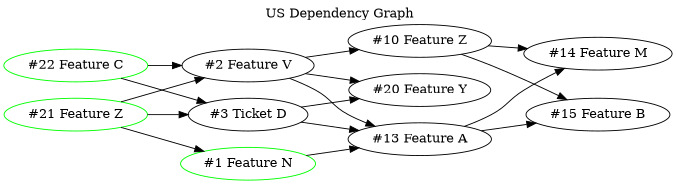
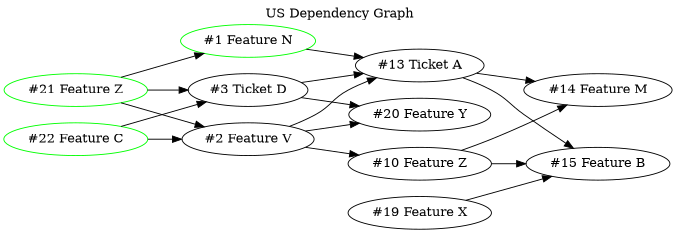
node "#13 Feature A": label "#13 Feature A" -> "#13 Ticket A"
node "#19 Feature X": added
